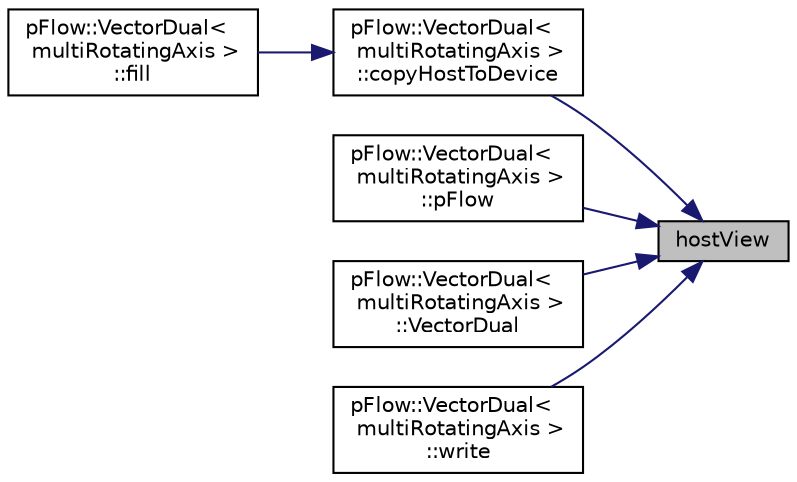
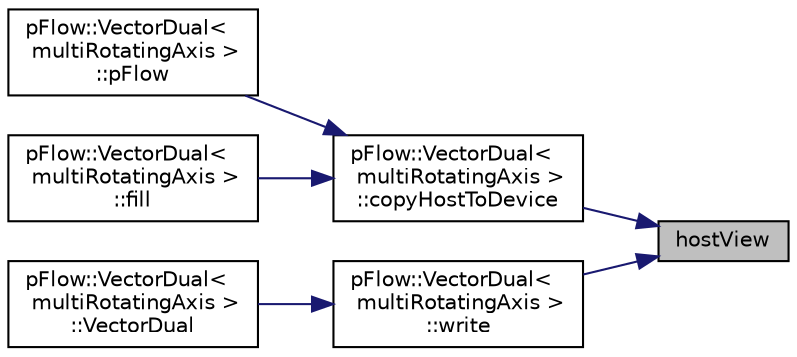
edge "pFlow::VectorDual< multiRotatingAxis > ::pFlow" -> "hostView": now "pFlow::VectorDual< multiRotatingAxis > ::pFlow" -> "pFlow::VectorDual< multiRotatingAxis > ::copyHostToDevice"
edge "pFlow::VectorDual< multiRotatingAxis > ::VectorDual" -> "hostView": now "pFlow::VectorDual< multiRotatingAxis > ::VectorDual" -> "pFlow::VectorDual< multiRotatingAxis > ::write"
